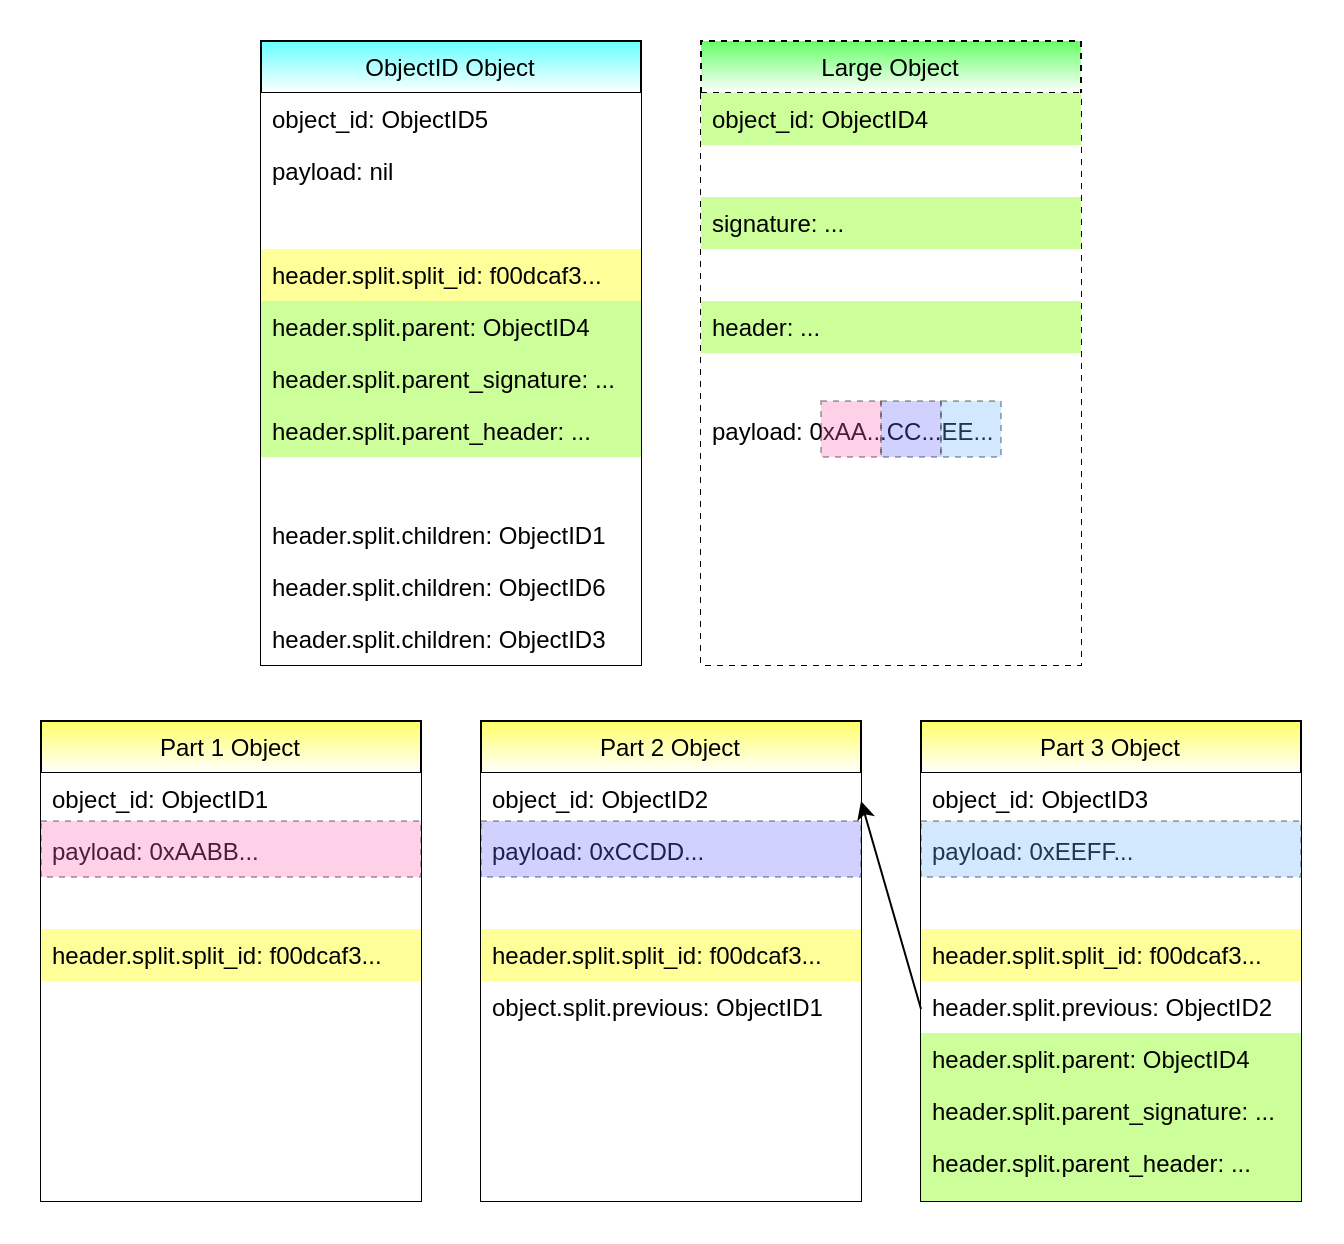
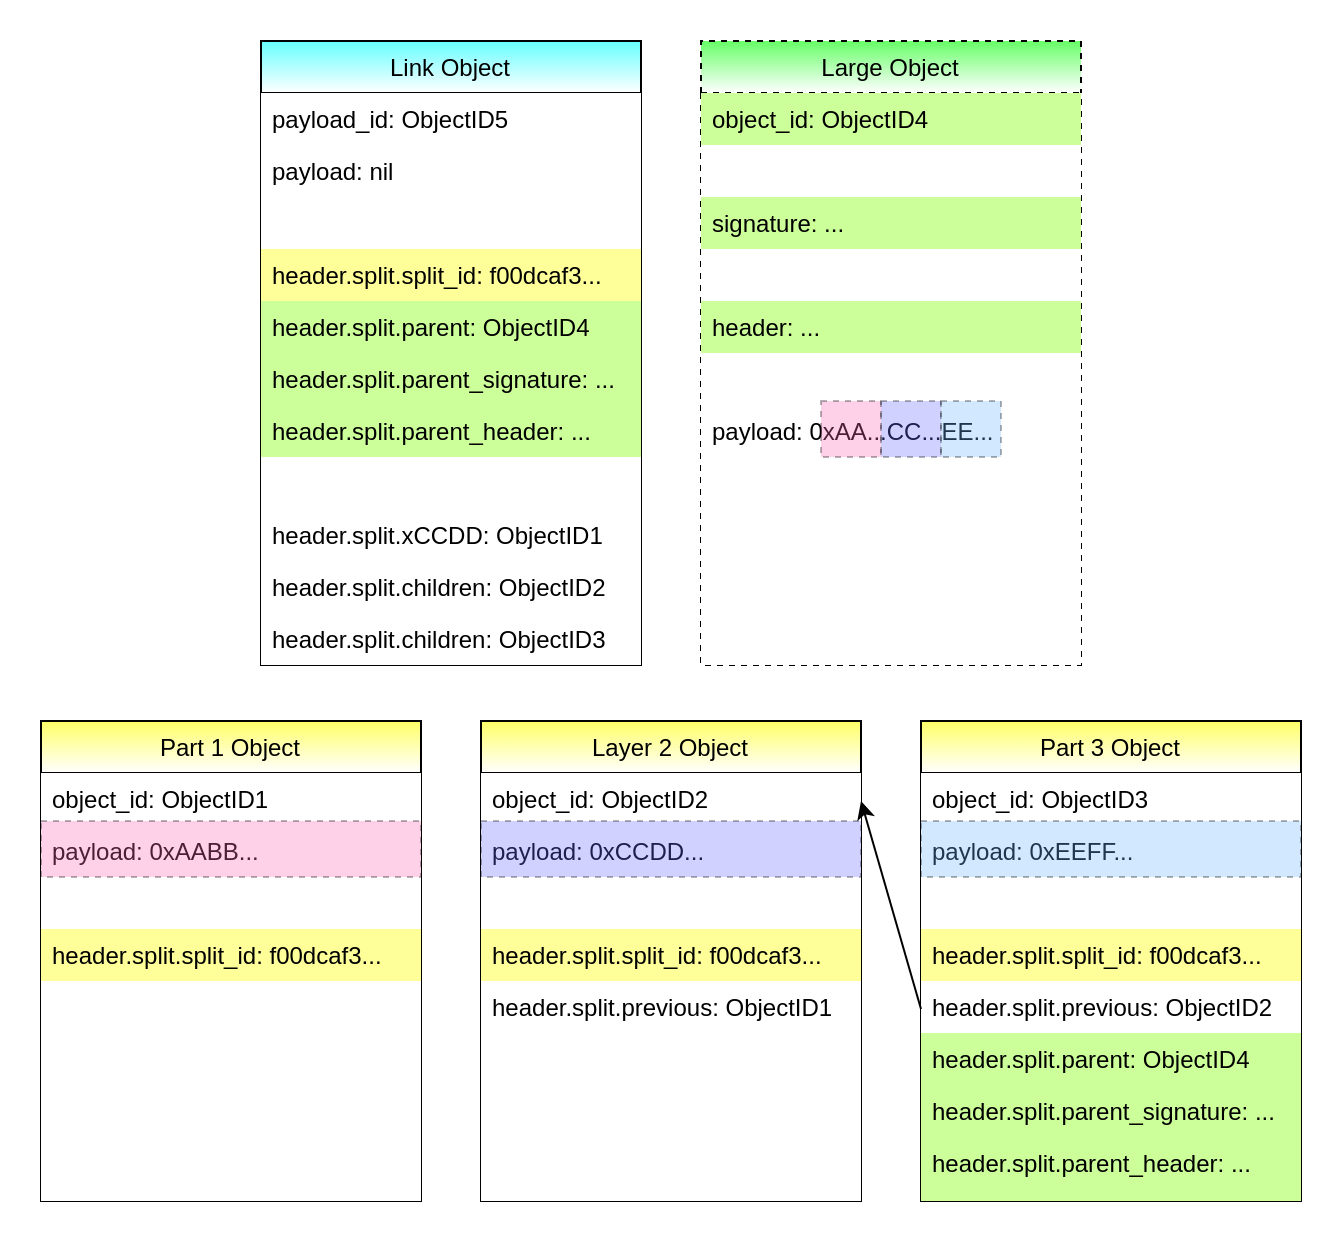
node "ObjectID Object": label "ObjectID Object" -> "Link Object"
node "object_id: ObjectID5": label "object_id: ObjectID5" -> "payload_id: ObjectID5"
node "header.split.children: ObjectID1": label "header.split.children: ObjectID1" -> "header.split.xCCDD: ObjectID1"
node "header.split.children: ObjectID6": label "header.split.children: ObjectID6" -> "header.split.children: ObjectID2"
node "Part 2 Object": label "Part 2 Object" -> "Layer 2 Object"
node "object.split.previous: ObjectID1": label "object.split.previous: ObjectID1" -> "header.split.previous: ObjectID1"
